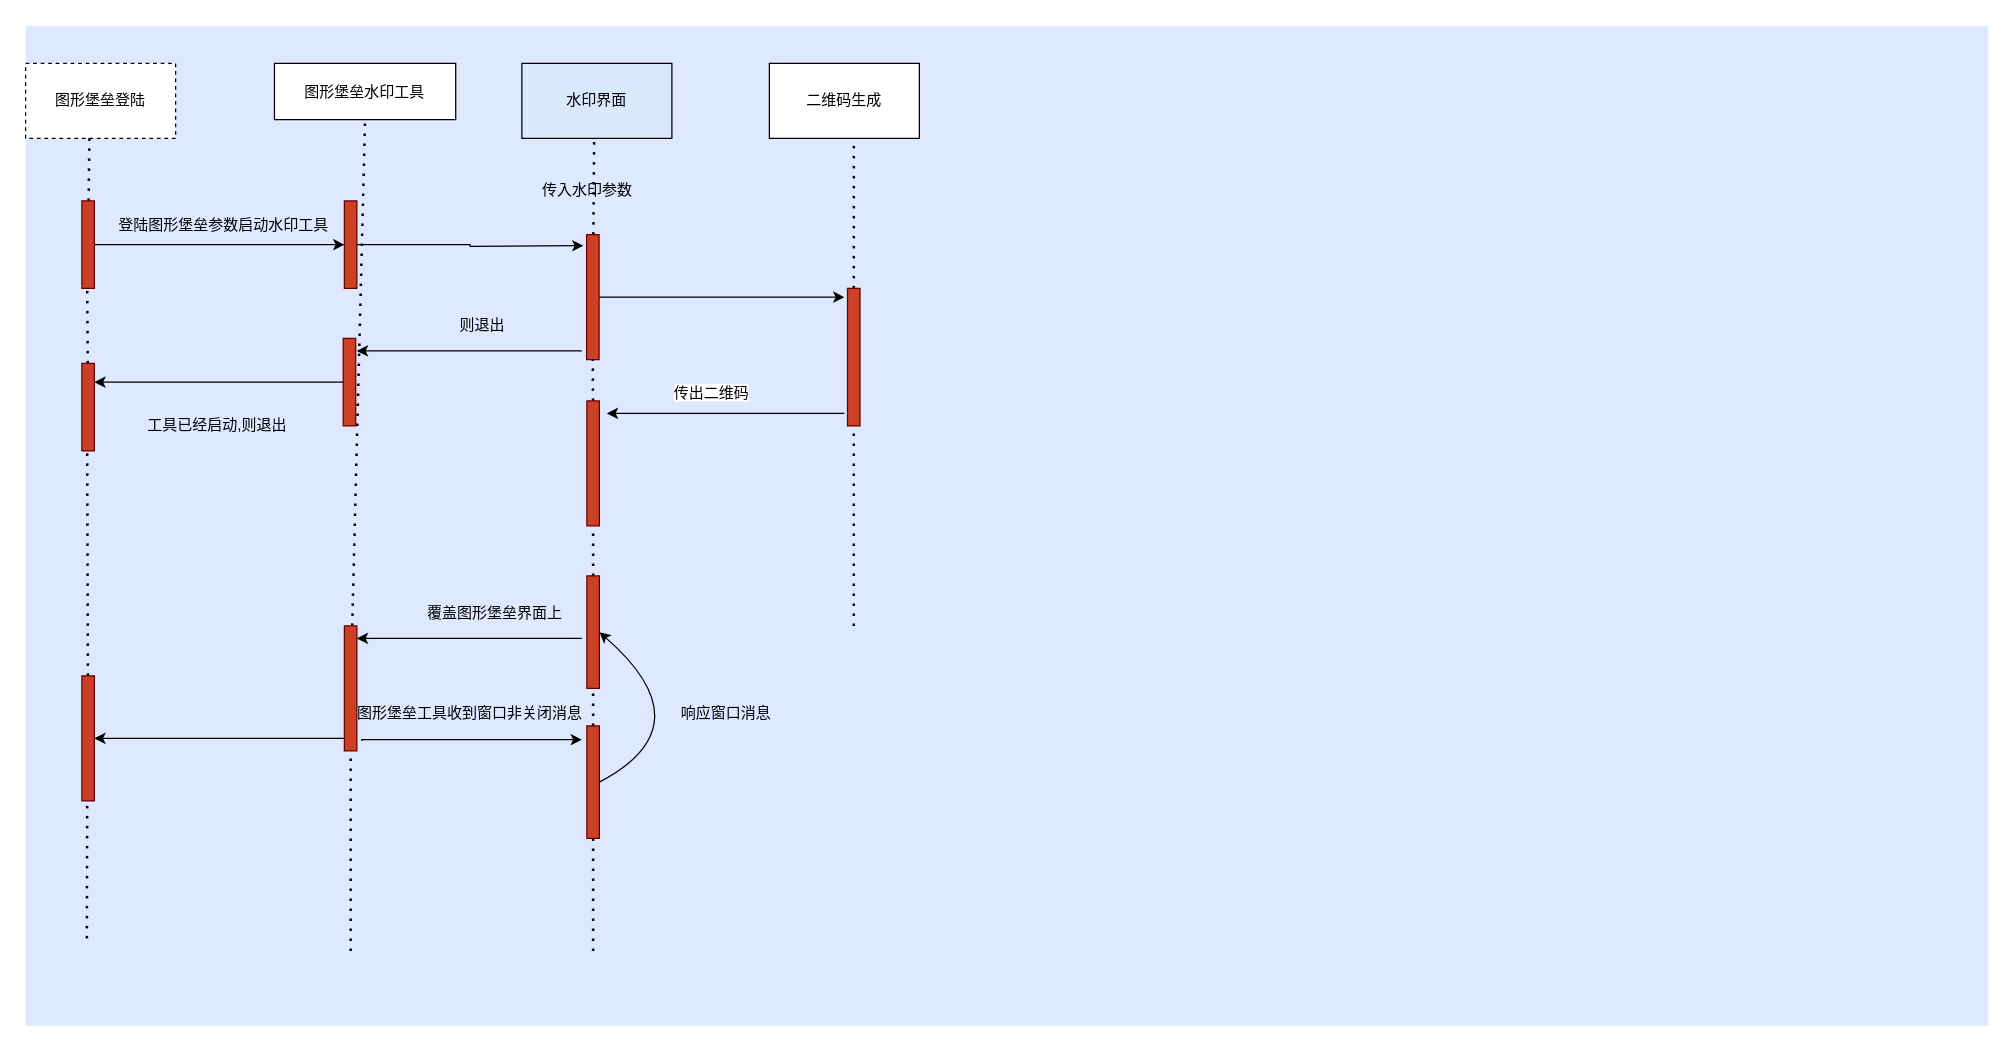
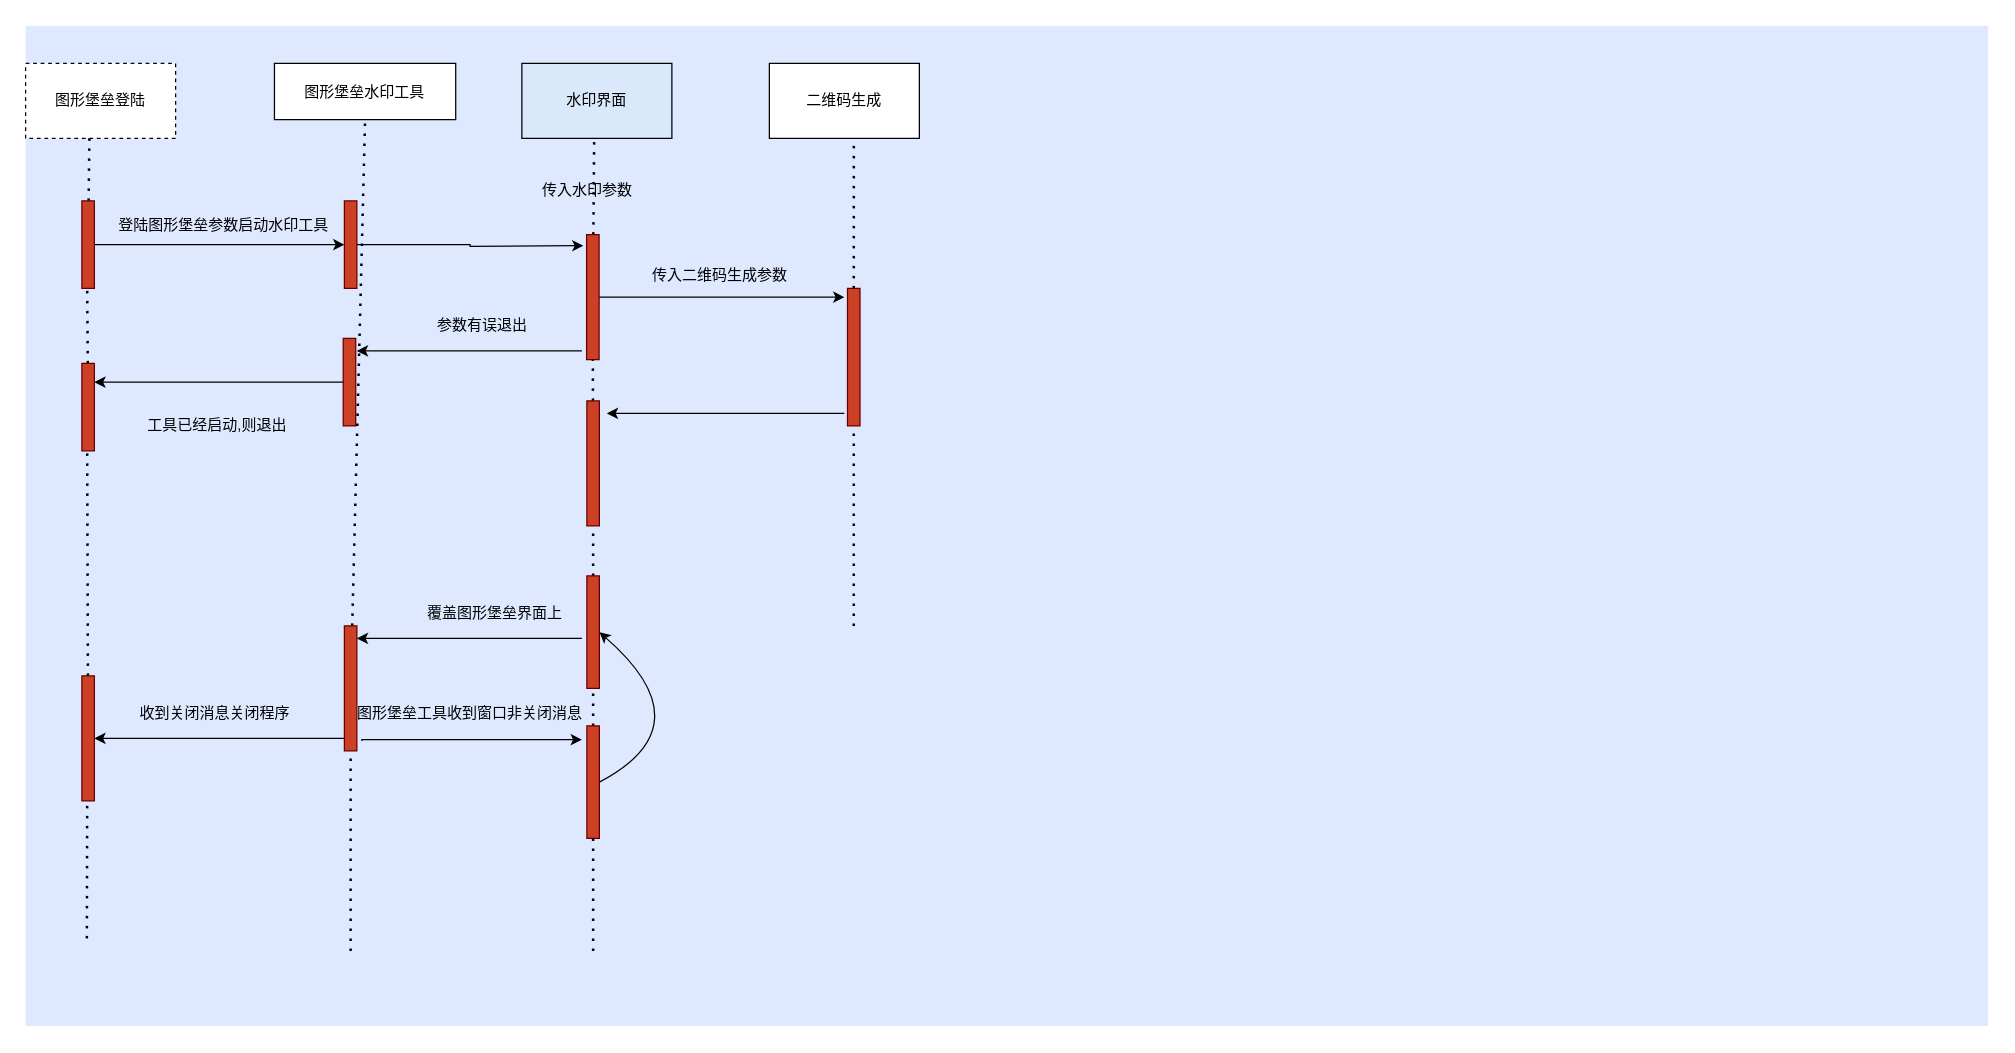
node "传入二维码生成参数": added
node "则退出": label "则退出" -> "参数有误退出"
node "传出二维码": removed
node "收到关闭消息关闭程序": added
node "响应窗口消息": removed
